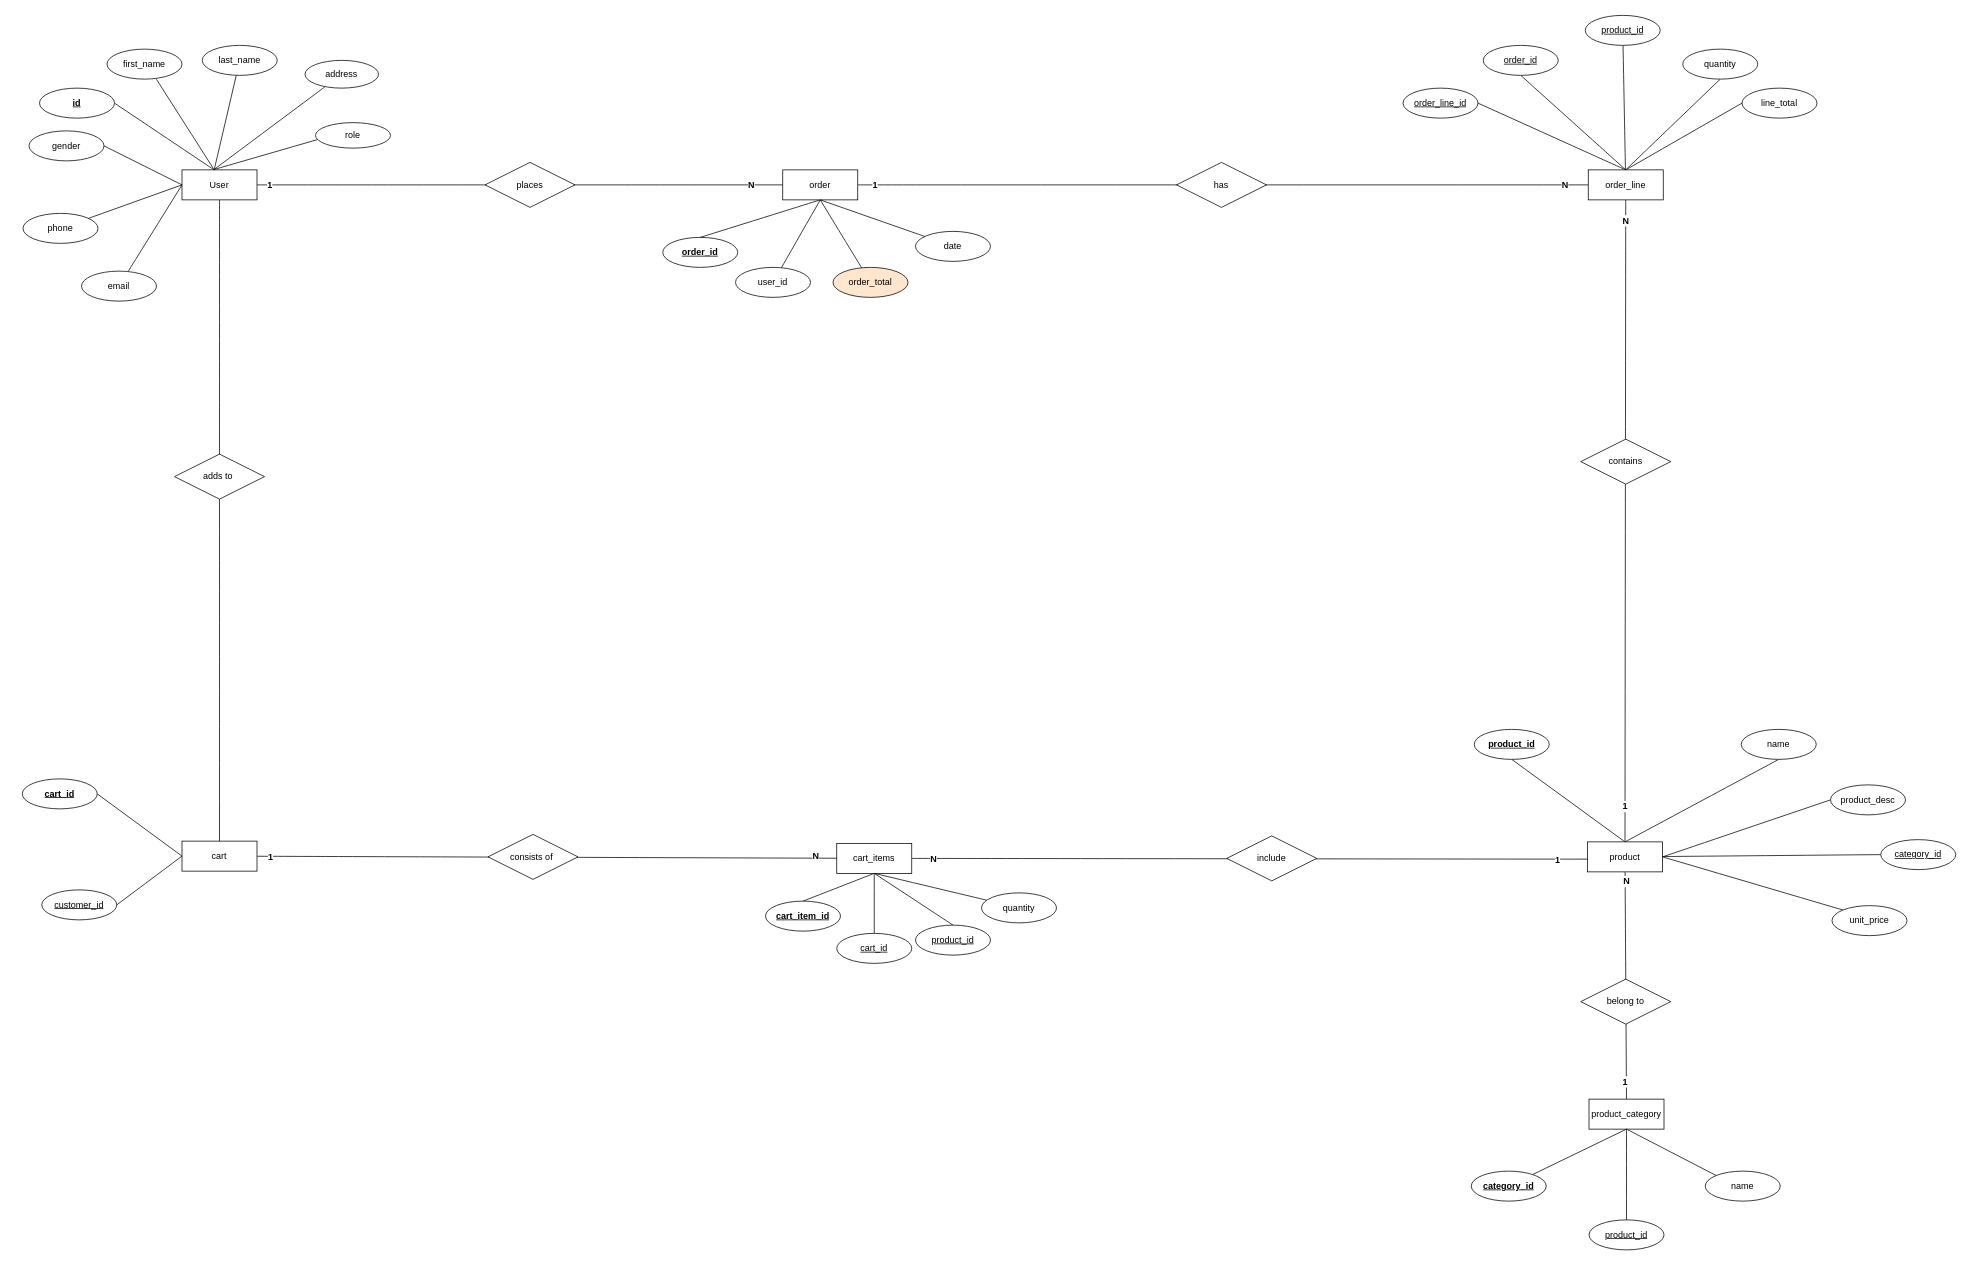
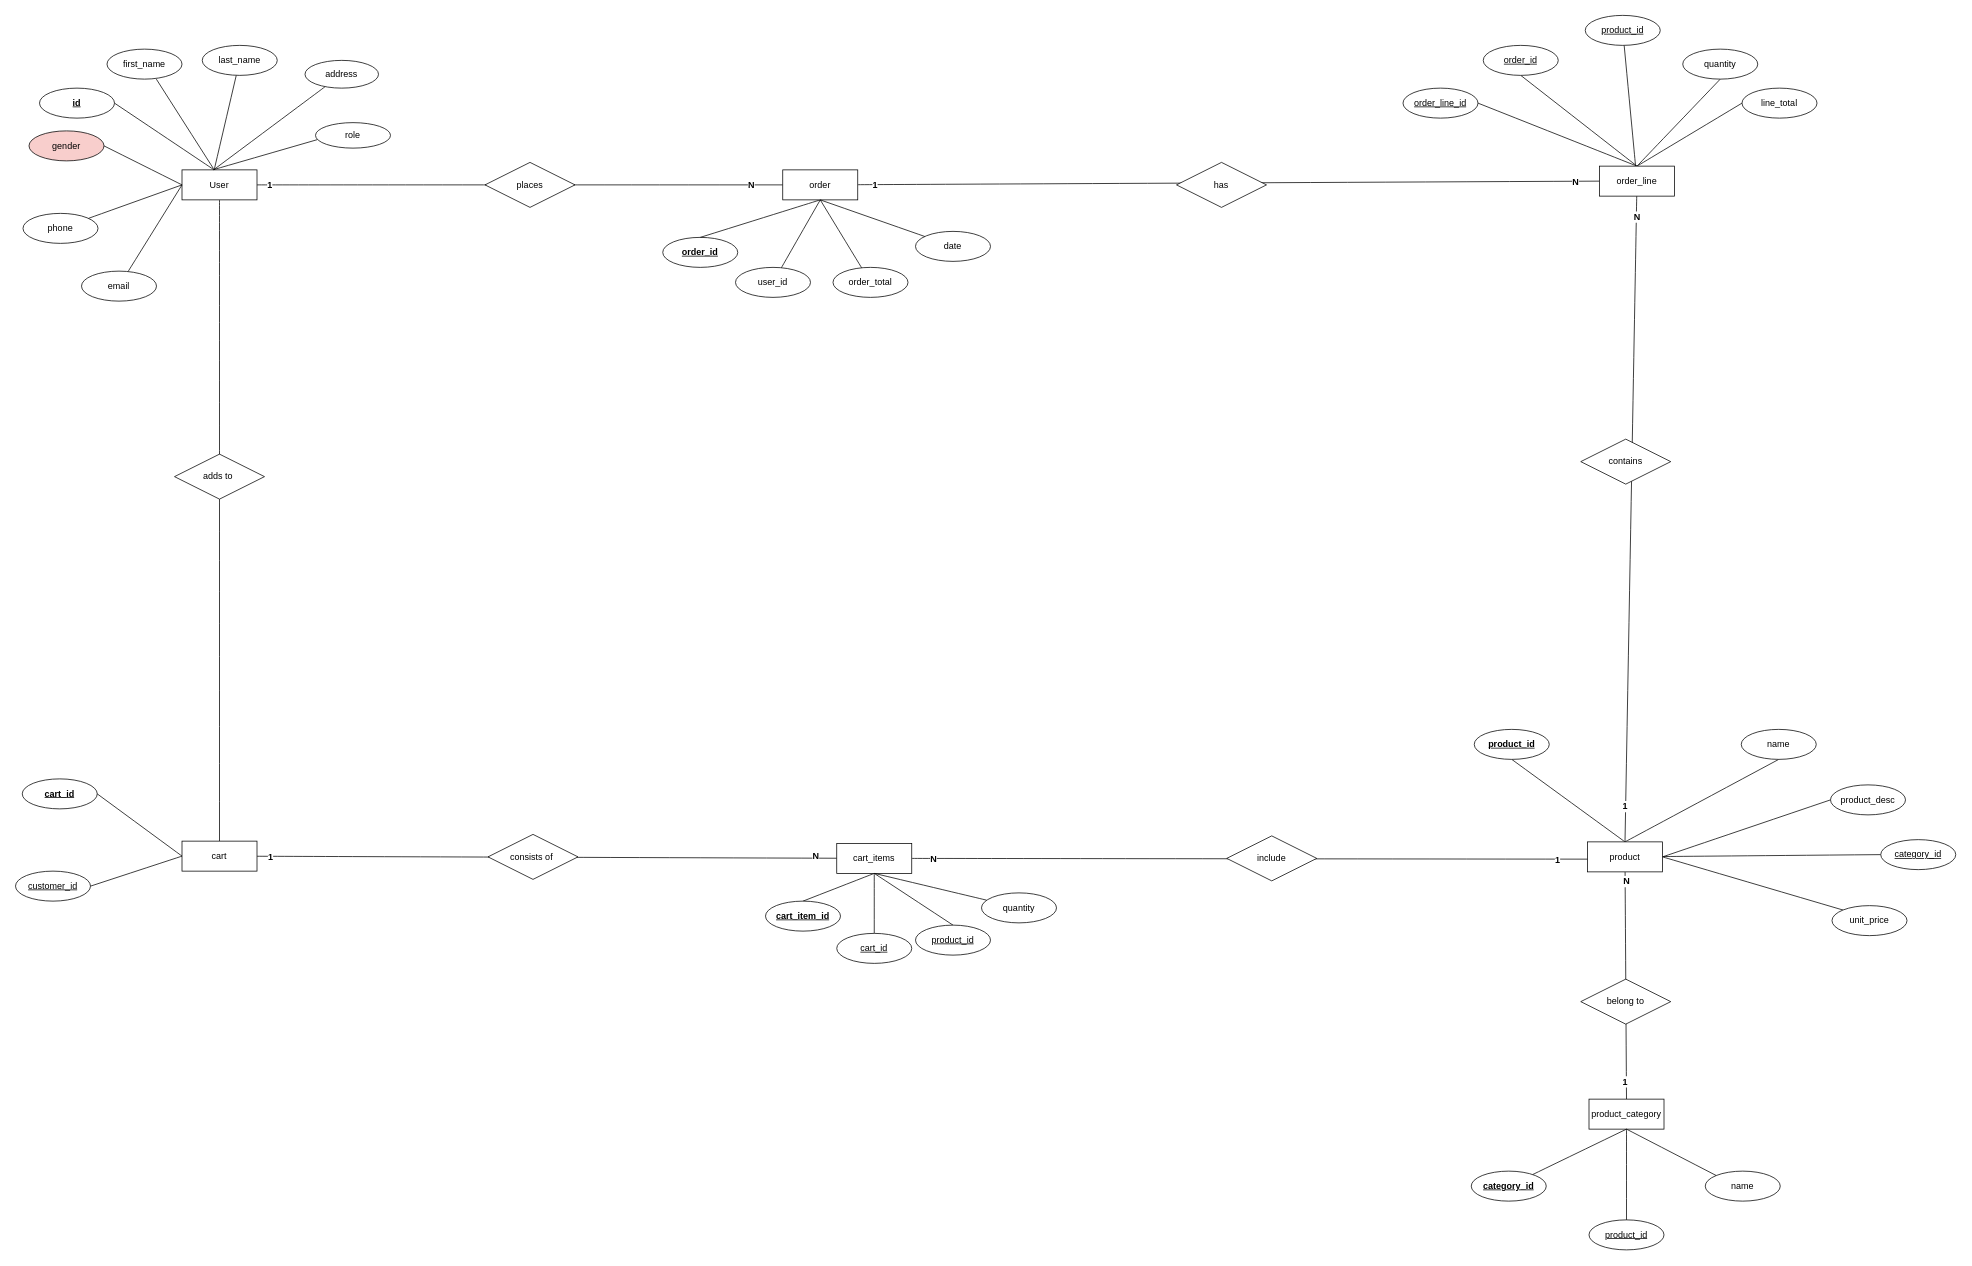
node "gender": fillcolor #ffffff -> #f8cecc
node "order_line": moved (1626, 185) -> (1637, 181)
node "order_total": fillcolor #ffe6cc -> #ffffff
node "customer_id": moved (79, 905) -> (53, 886)
